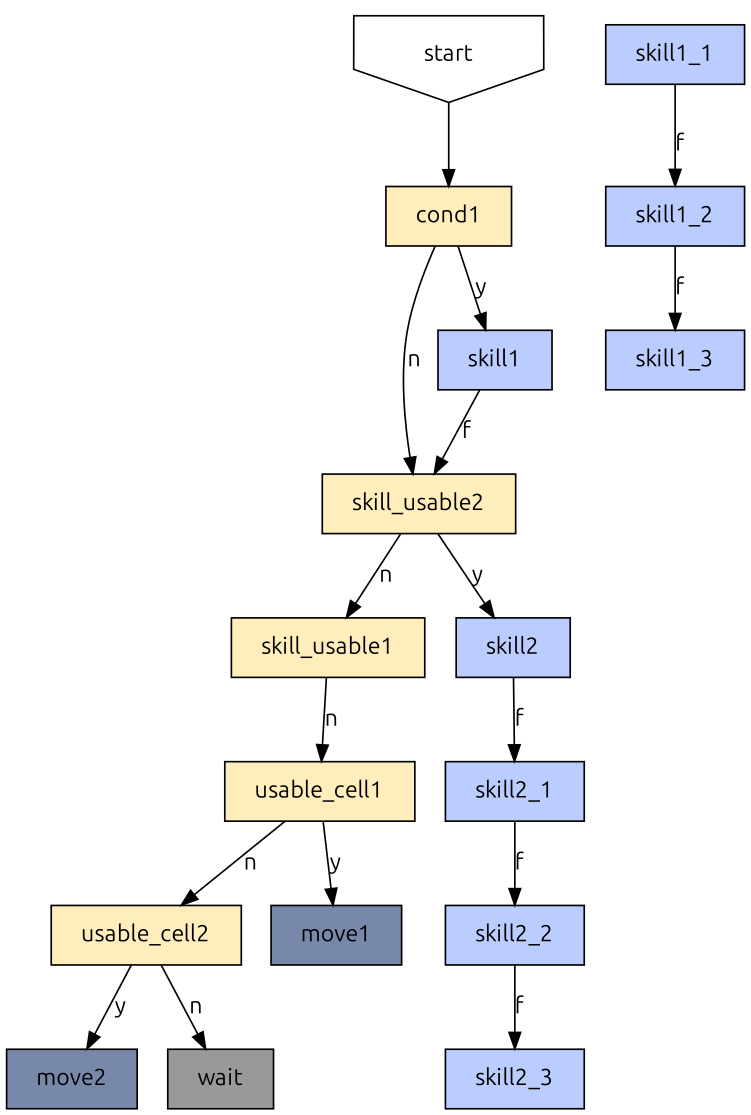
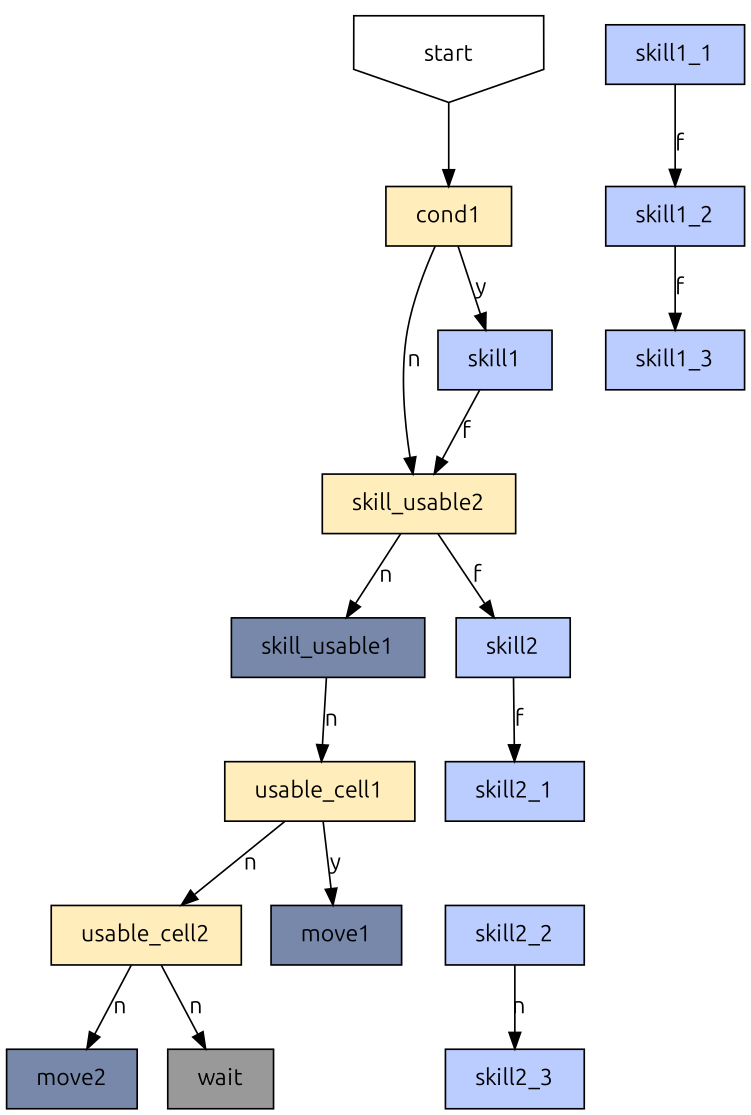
edge "skill_usable2" -> "skill2": label "y" -> "f"
node "skill_usable1": fillcolor #ffeebb -> #7788aa
edge "skill2_1" -> "skill2_2": removed, label "f"
edge "usable_cell2" -> "move2": label "y" -> "n"
edge "skill2_2" -> "skill2_3": label "f" -> "n"
